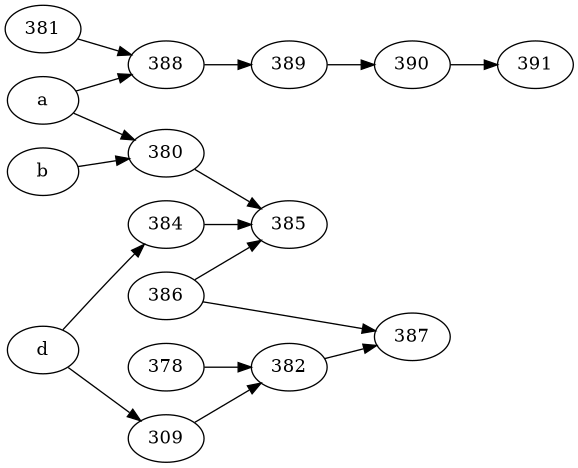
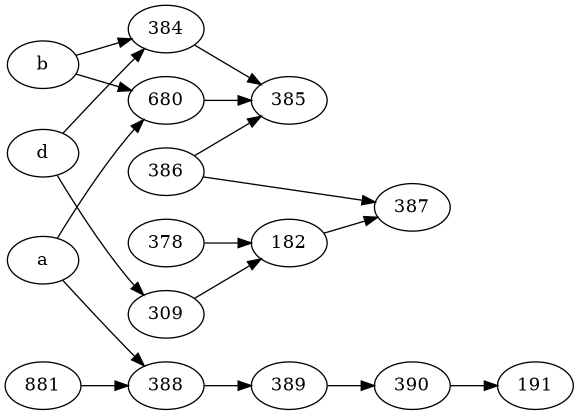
node "381": label "381" -> "881"
edge "b" -> "384": added
node "391": label "391" -> "191"
node "380": label "380" -> "680"
node "382": label "382" -> "182"
